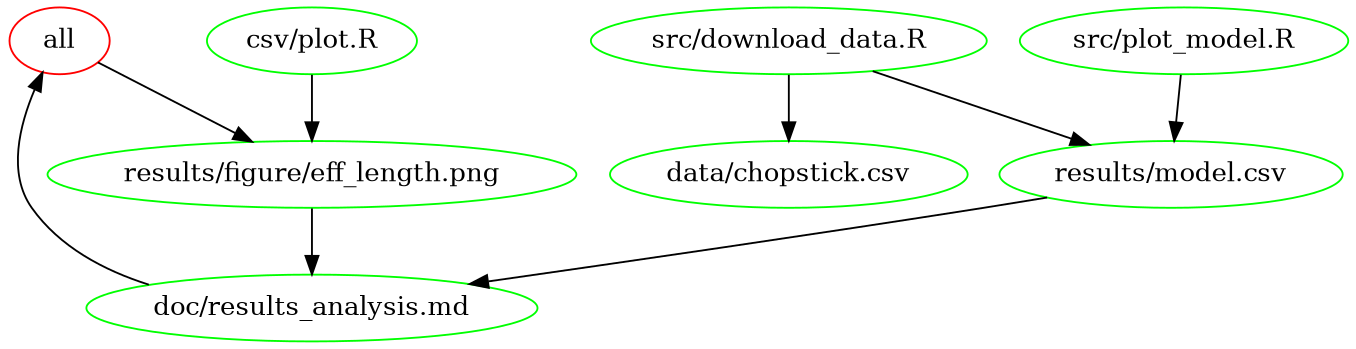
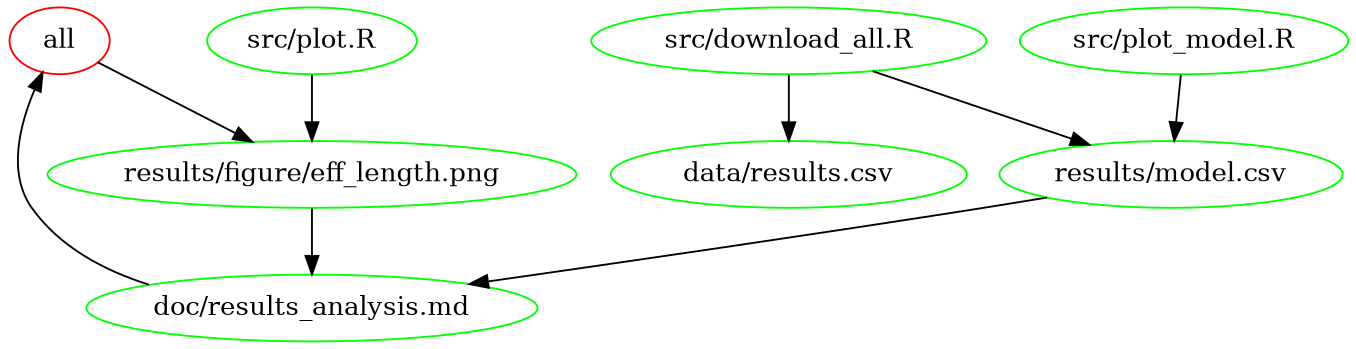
node "csv/plot.R": label "csv/plot.R" -> "src/plot.R"
node "src/download_data.R": label "src/download_data.R" -> "src/download_all.R"
node "data/chopstick.csv": label "data/chopstick.csv" -> "data/results.csv"
